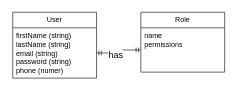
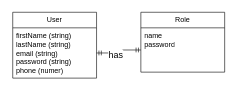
node "name permissions": label "name permissions" -> "name password"
